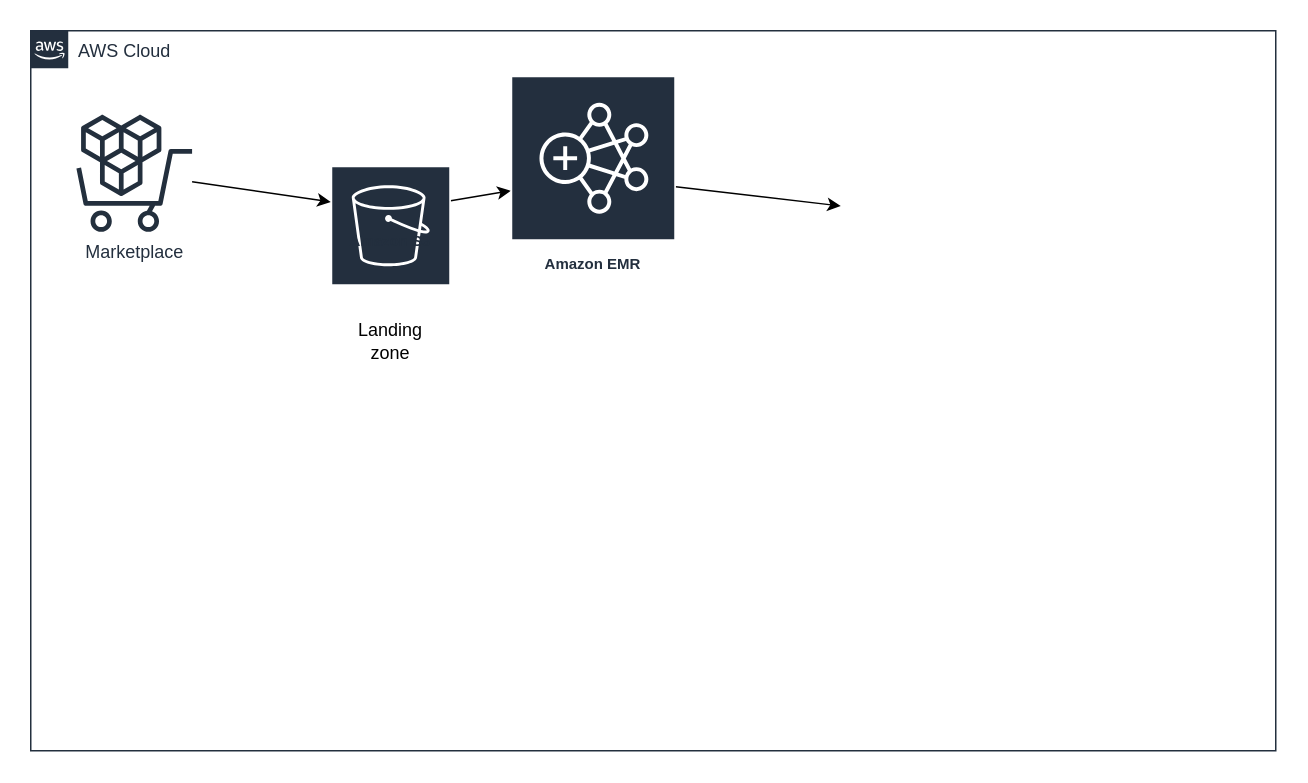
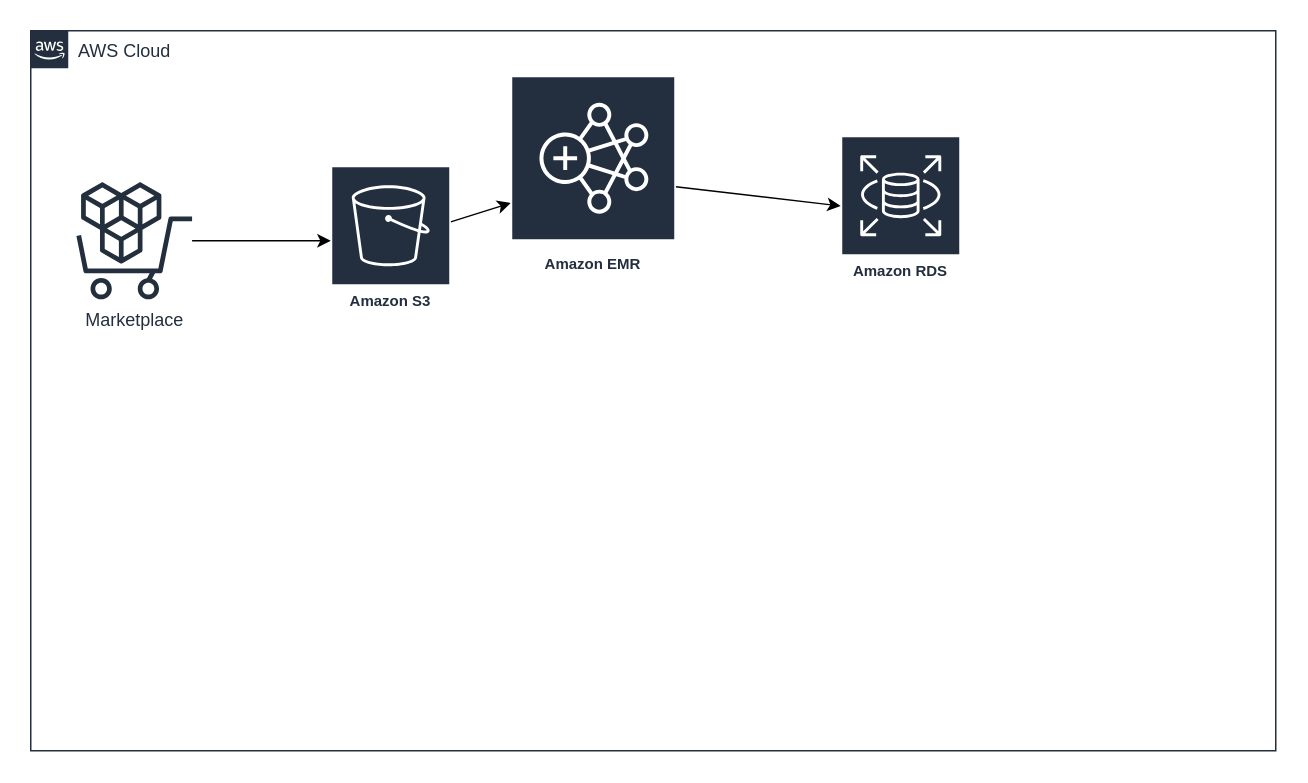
node "Marketplace": moved (134, 173) -> (134, 241)
node "Amazon S3": size 120x90 -> 120x150
node "Amazon RDS": added
node "Landing zone": removed
